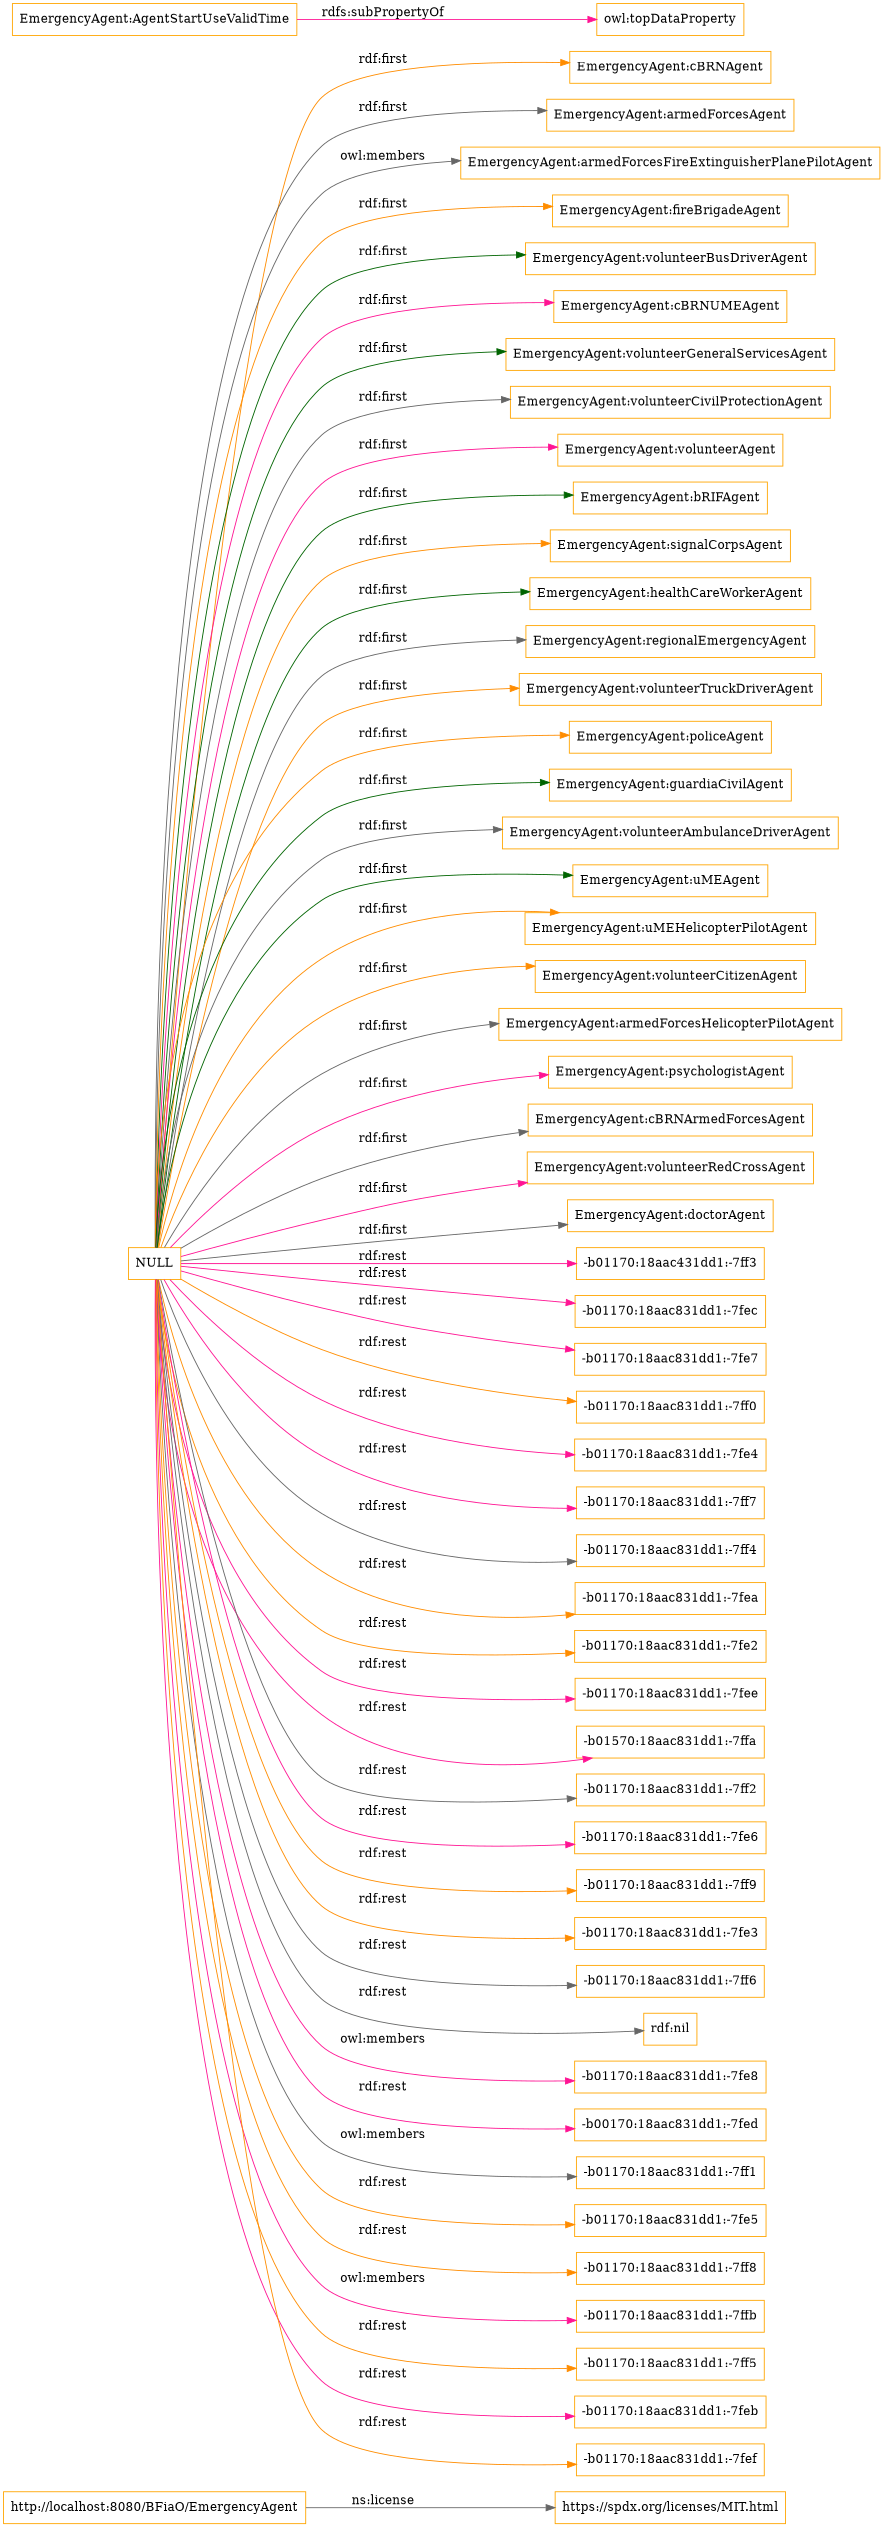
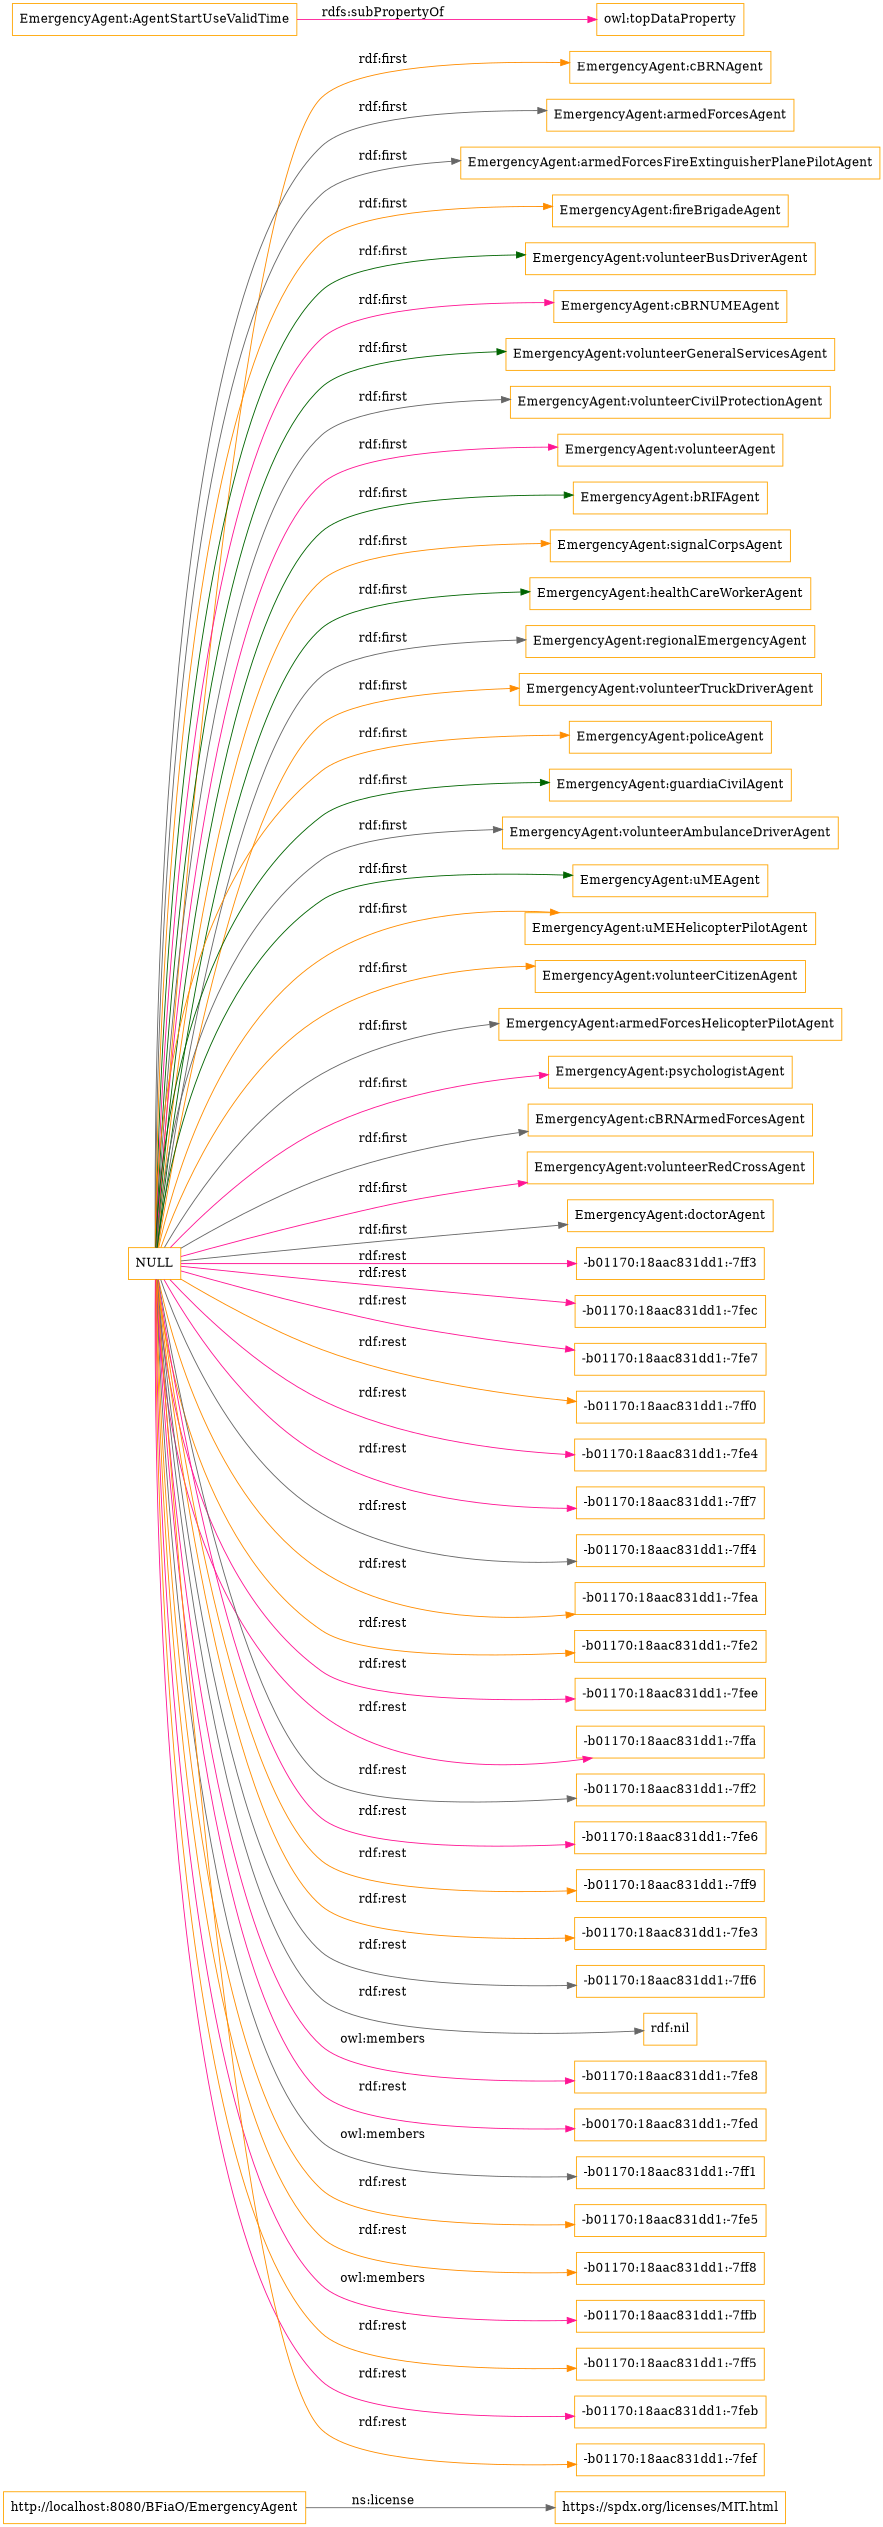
edge "NULL" -> "EmergencyAgent:armedForcesFireExtinguisherPlanePilotAgent": label "owl:members" -> "rdf:first"
node "-b01170:18aac431dd1:-7ff3": label "-b01170:18aac431dd1:-7ff3" -> "-b01170:18aac831dd1:-7ff3"
node "-b01570:18aac831dd1:-7ffa": label "-b01570:18aac831dd1:-7ffa" -> "-b01170:18aac831dd1:-7ffa"
